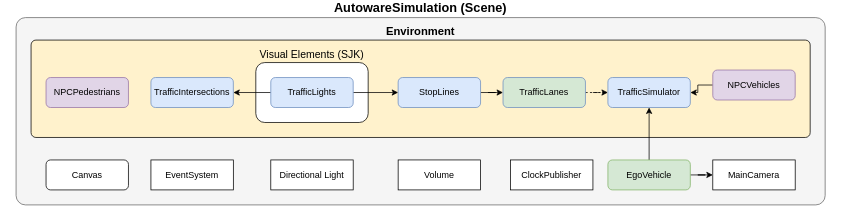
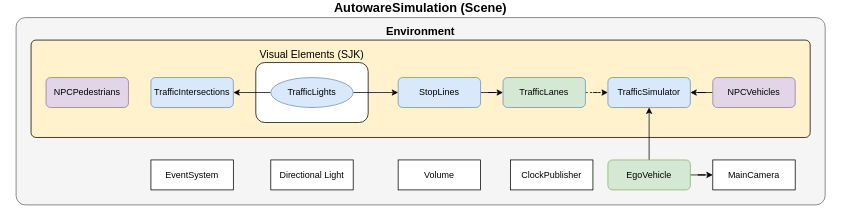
node "NPCVehicles": moved (754, 85) -> (754, 93)
node "TrafficLights": shape rounded rectangle -> ellipse
node "Canvas": removed
